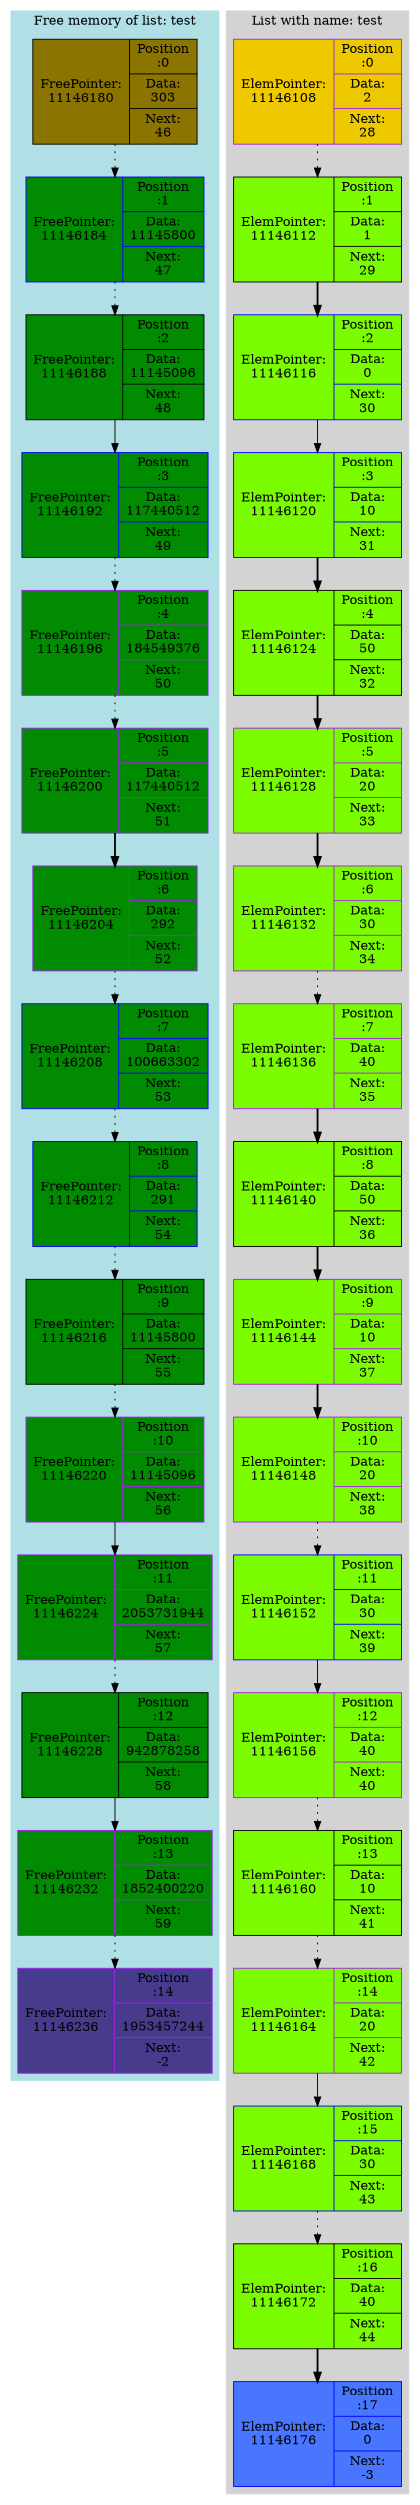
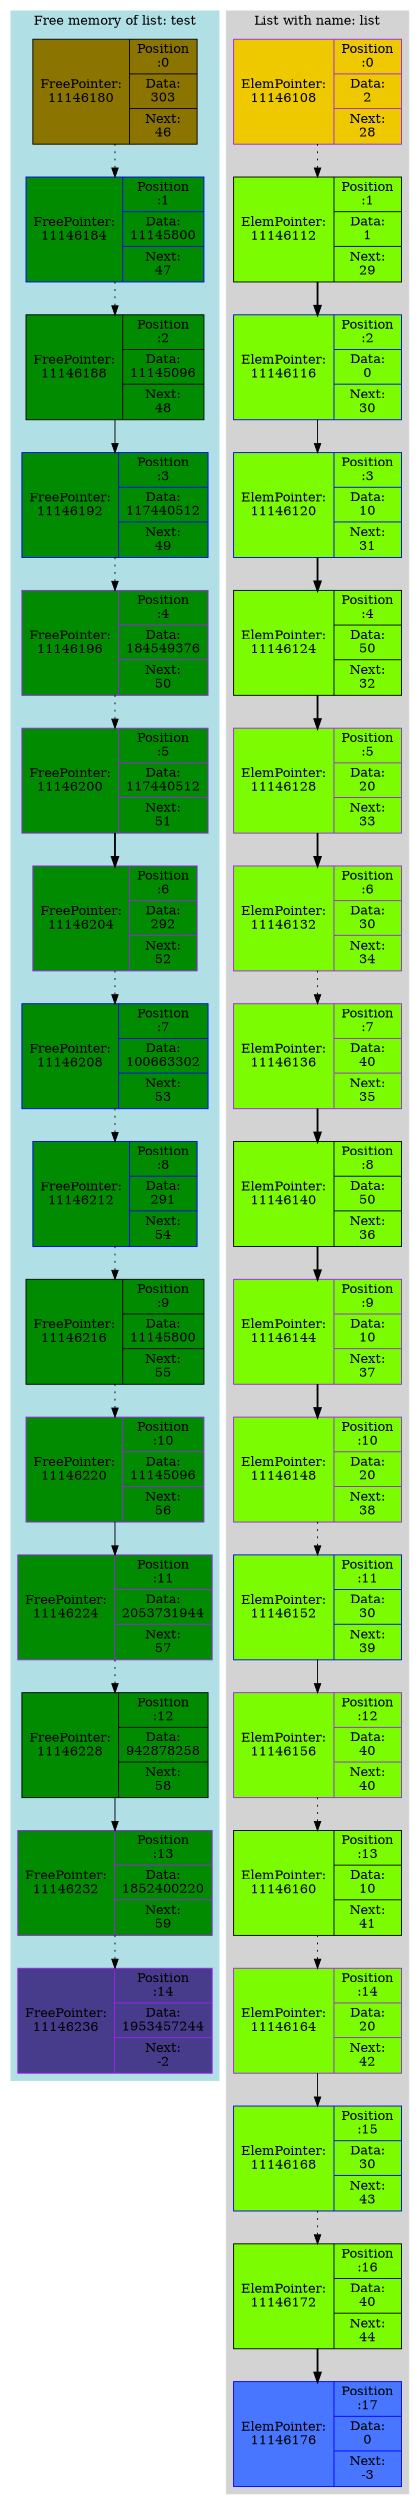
cluster "List with name: test": label "List with name: test" -> "List with name: list"
